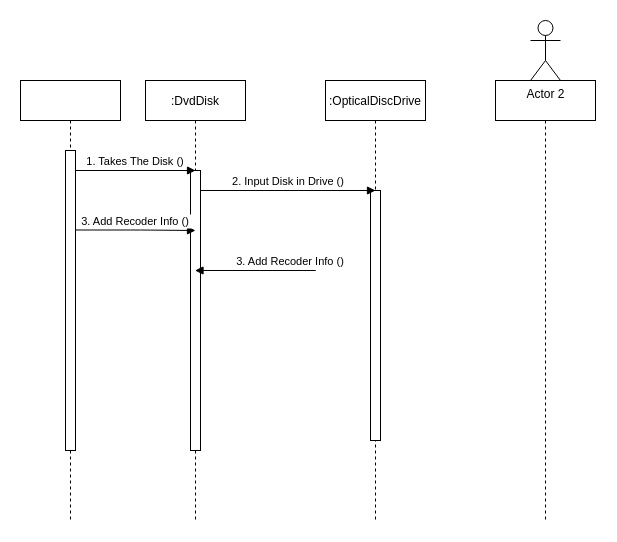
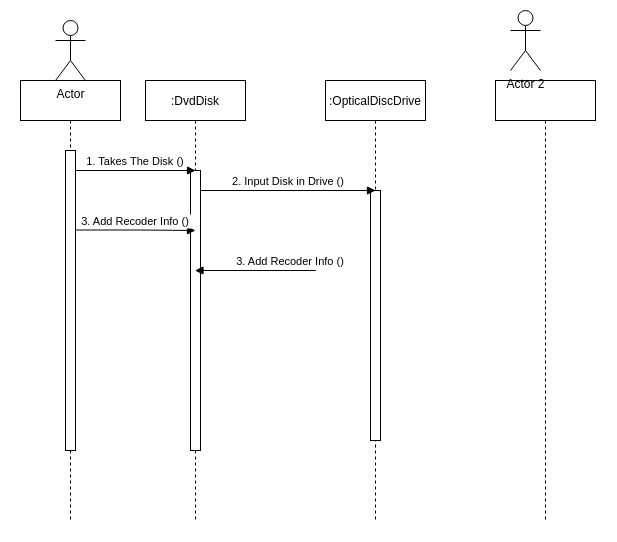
node "Actor": added
node "Actor 2": moved (546, 51) -> (526, 41)
